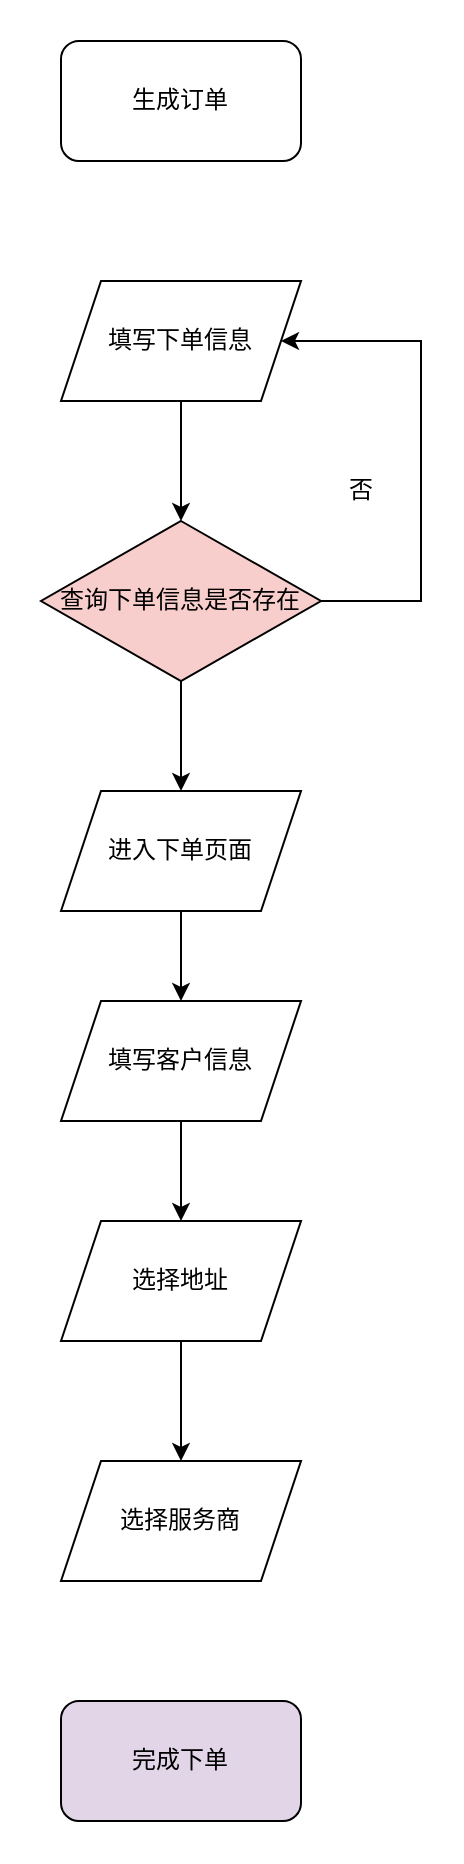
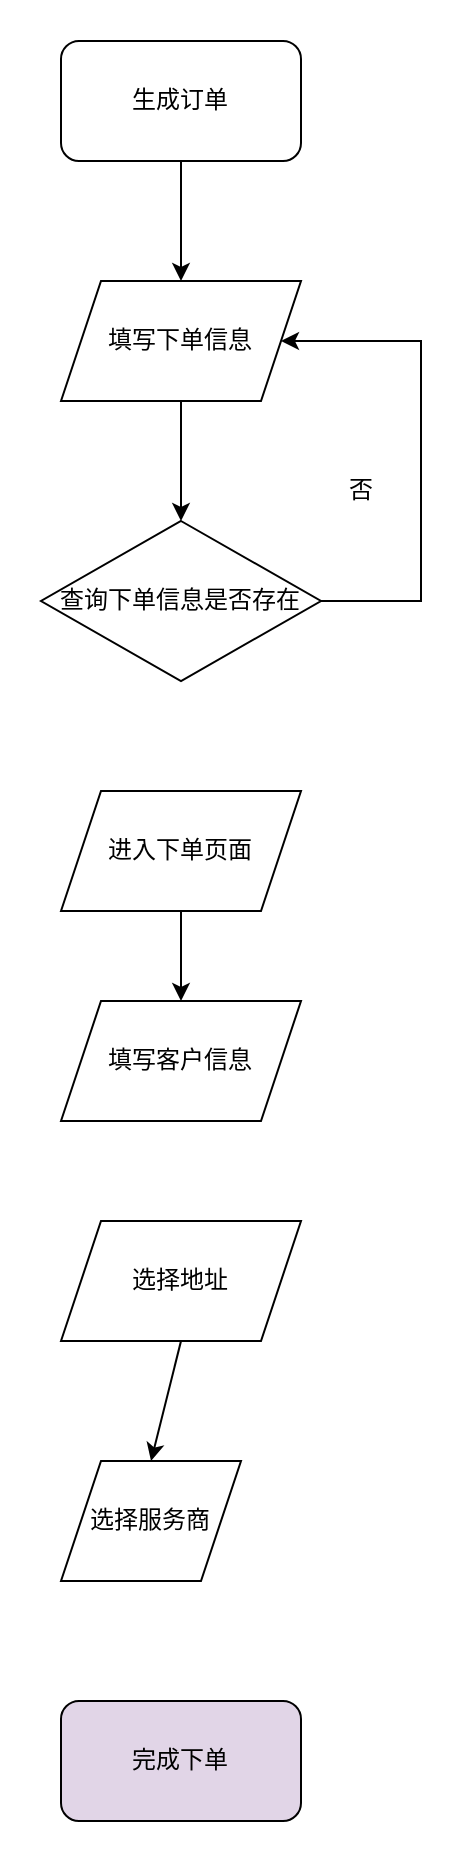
edge "生成订单" -> "填写下单信息": added
node "查询下单信息是否存在": fillcolor #f8cecc -> #ffffff
edge "查询下单信息是否存在" -> "进入下单页面": removed
edge "填写客户信息" -> "选择地址": removed
node "选择服务商": size 240x120 -> 180x120
